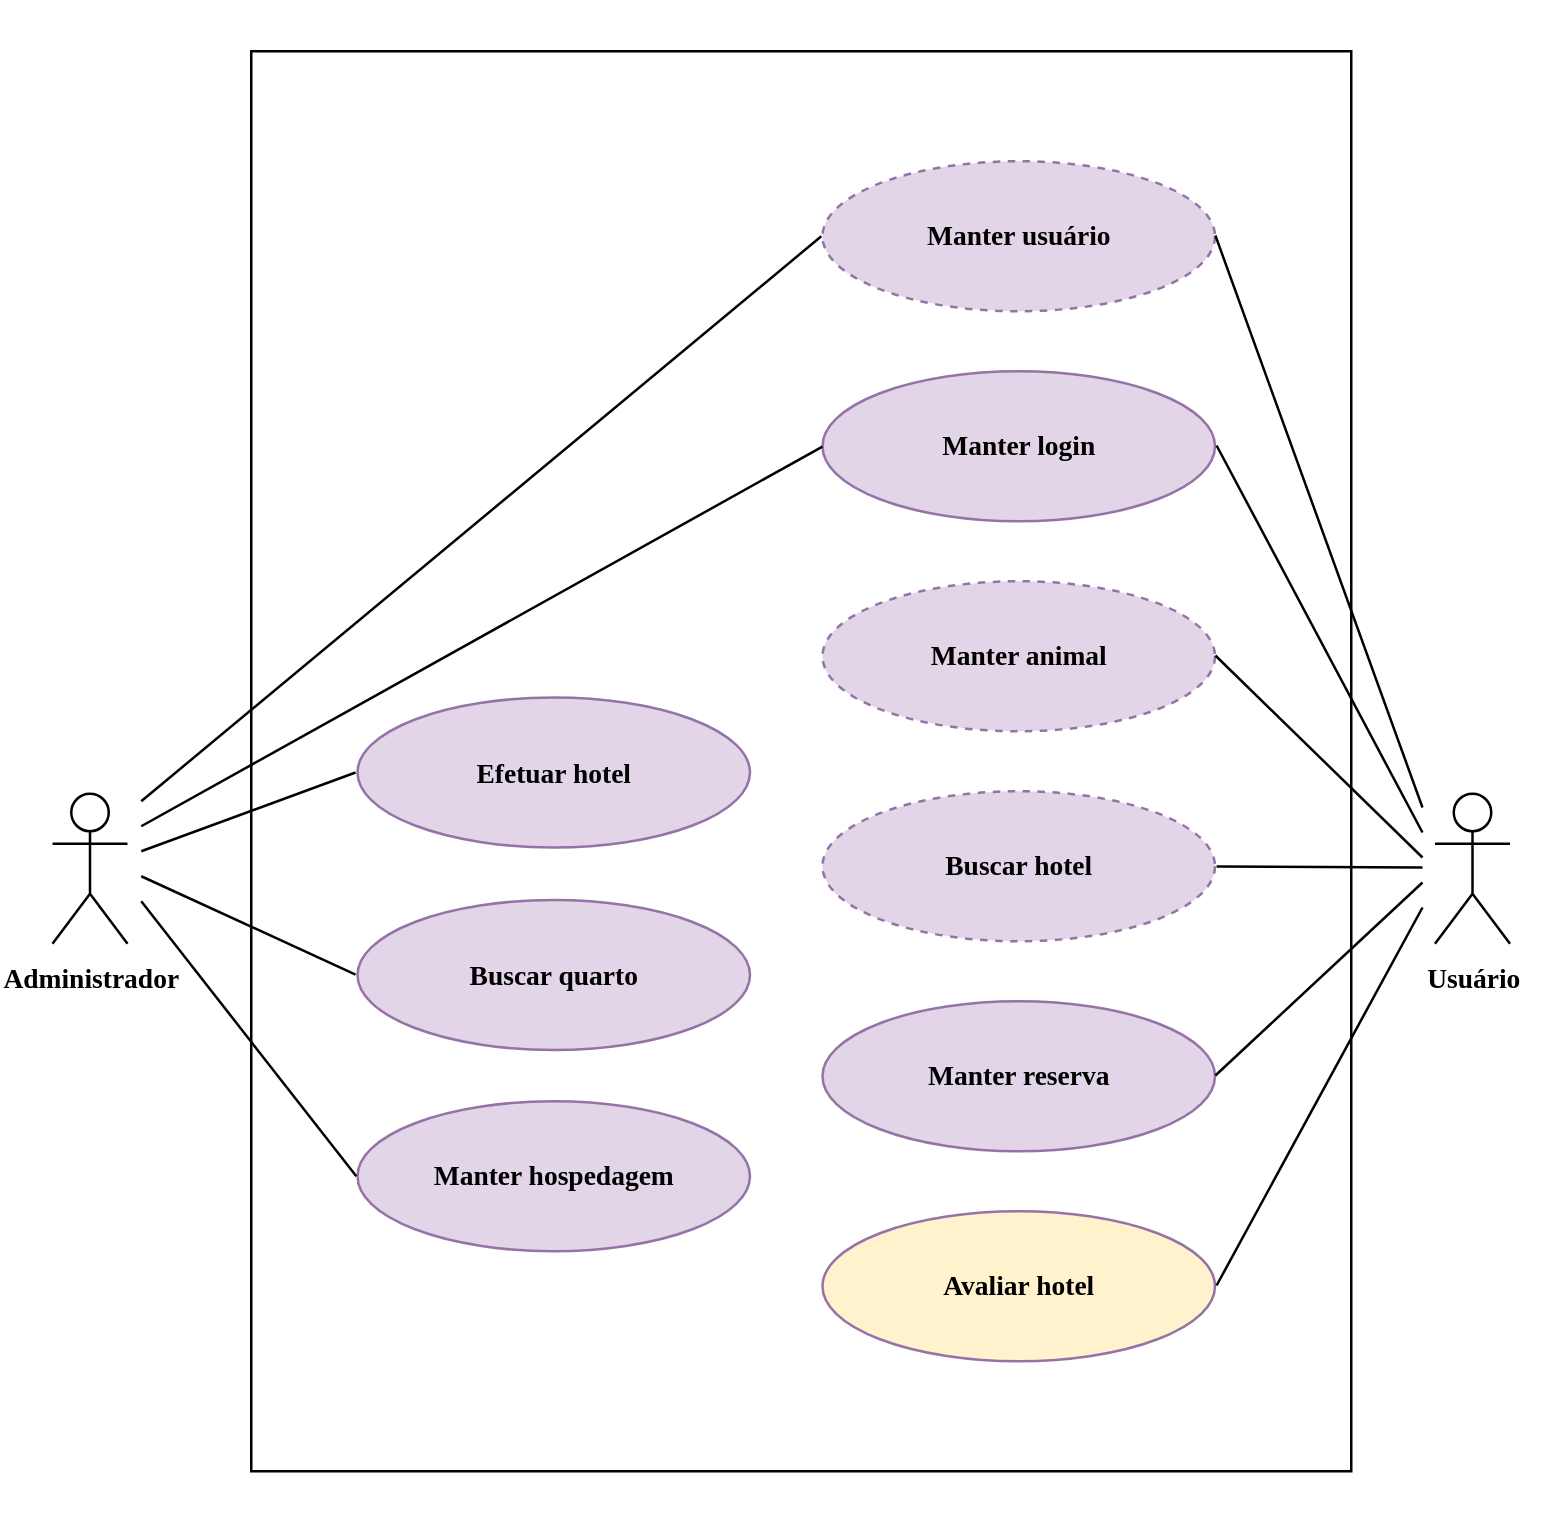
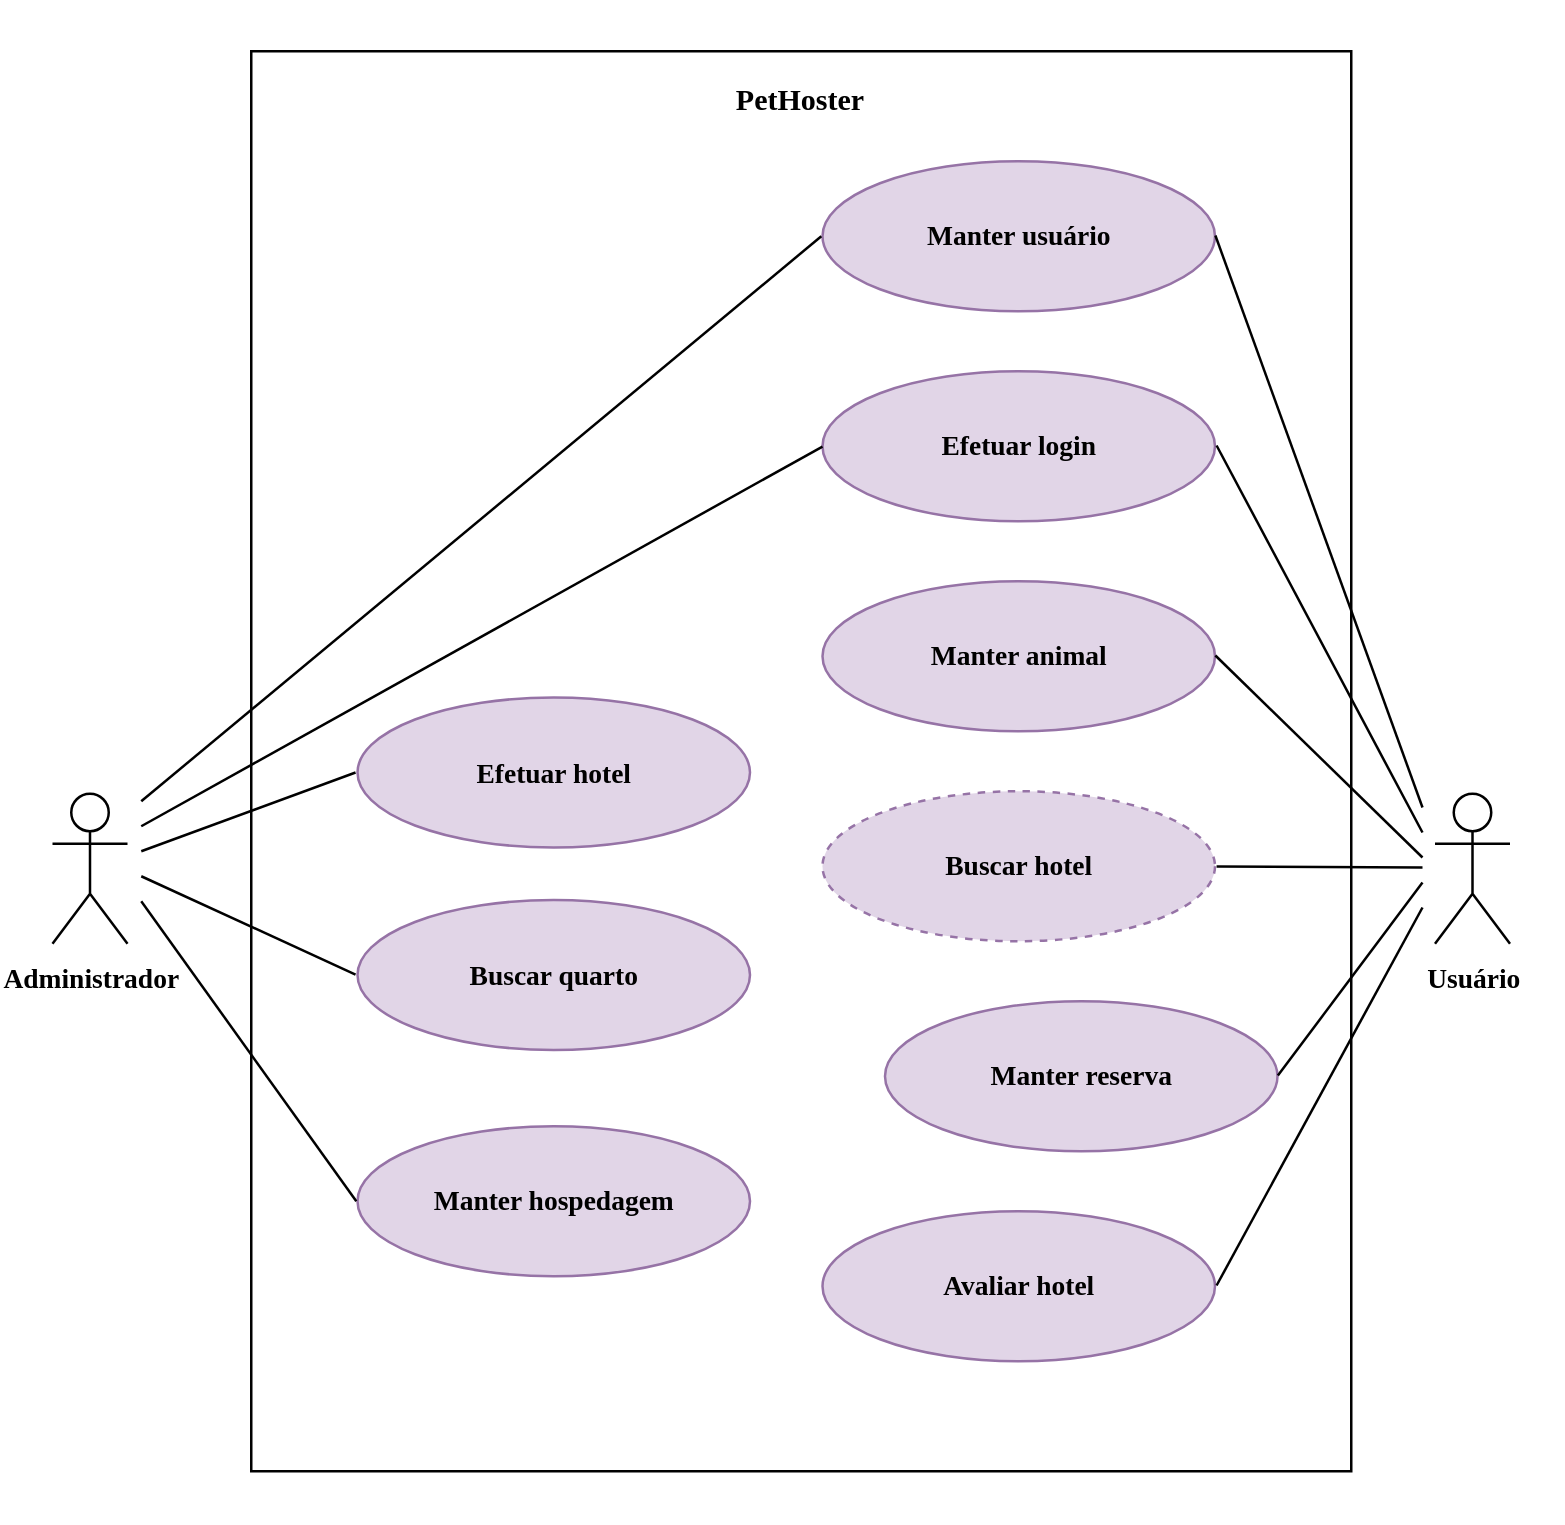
node "PetHoster": added
node "Manter usuário": style dashed -> solid
node "Manter login": label "Manter login" -> "Efetuar login"
node "Manter animal": style dashed -> solid
node "Manter reserva": moved (1019, 1076) -> (1081, 1076)
node "Manter hospedagem": moved (554, 1176) -> (554, 1201)
node "Avaliar hotel": fillcolor #fff2cc -> #e1d5e7
